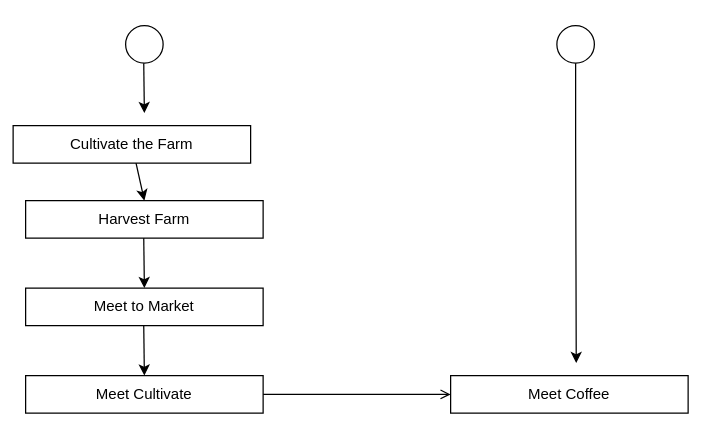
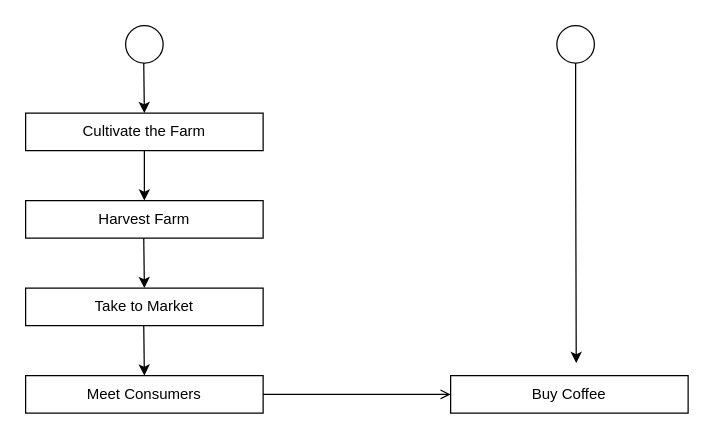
node "Cultivate the Farm": moved (132, 144) -> (144, 132)
node "Meet to Market": label "Meet to Market" -> "Take to Market"
node "Meet Cultivate": label "Meet Cultivate" -> "Meet Consumers"
node "Meet Coffee": label "Meet Coffee" -> "Buy Coffee"
